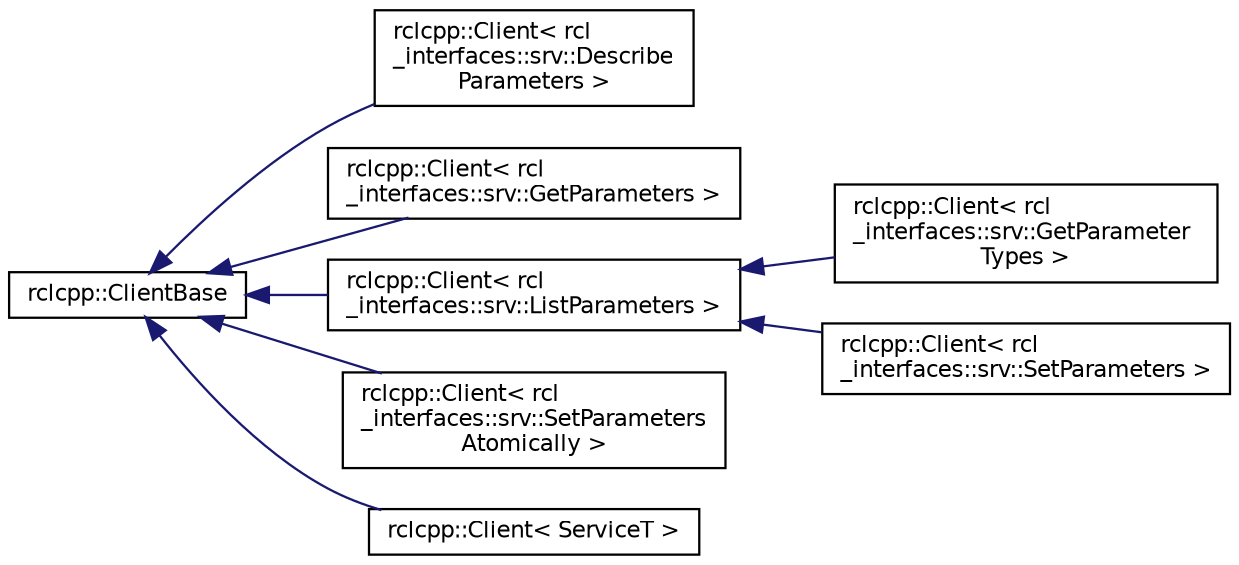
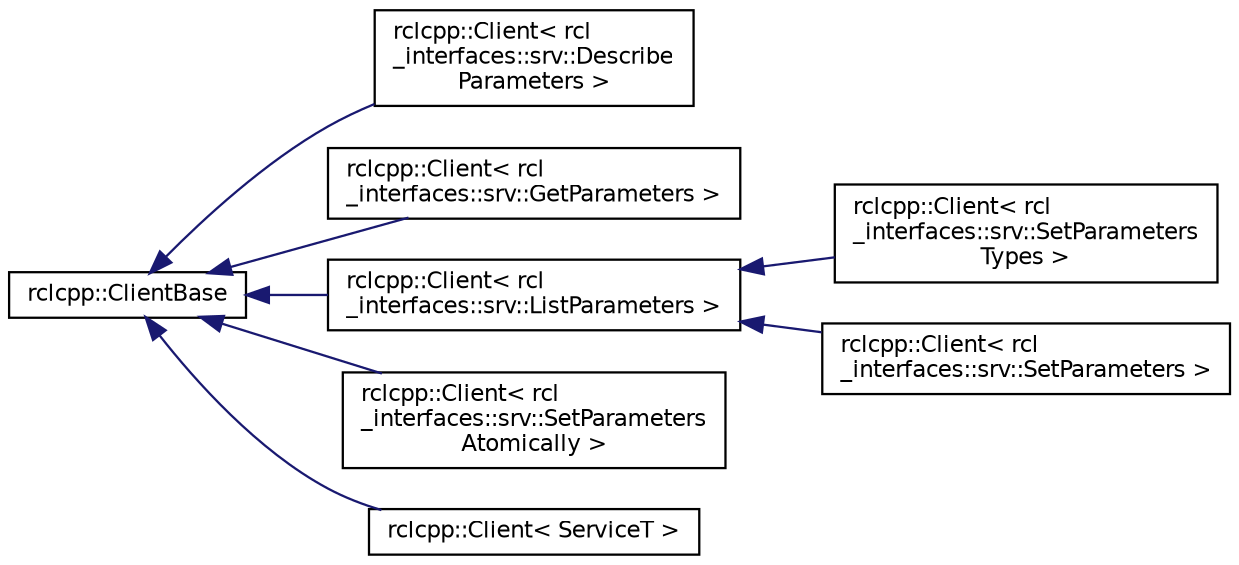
node "rclcpp::Client< rcl _interfaces::srv::GetParameter Types >": label "rclcpp::Client< rcl _interfaces::srv::GetParameter Types >" -> "rclcpp::Client< rcl _interfaces::srv::SetParameters Types >"
